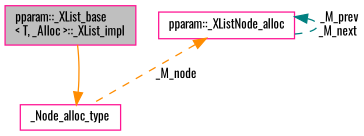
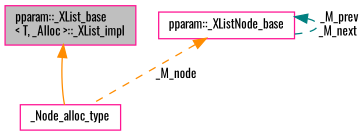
node "pparam::_XListNode_alloc": label "pparam::_XListNode_alloc" -> "pparam::_XListNode_base"
edge "pparam::_XList_base < T, _Alloc >::_XList_impl" -> "_Node_alloc_type": reversed
